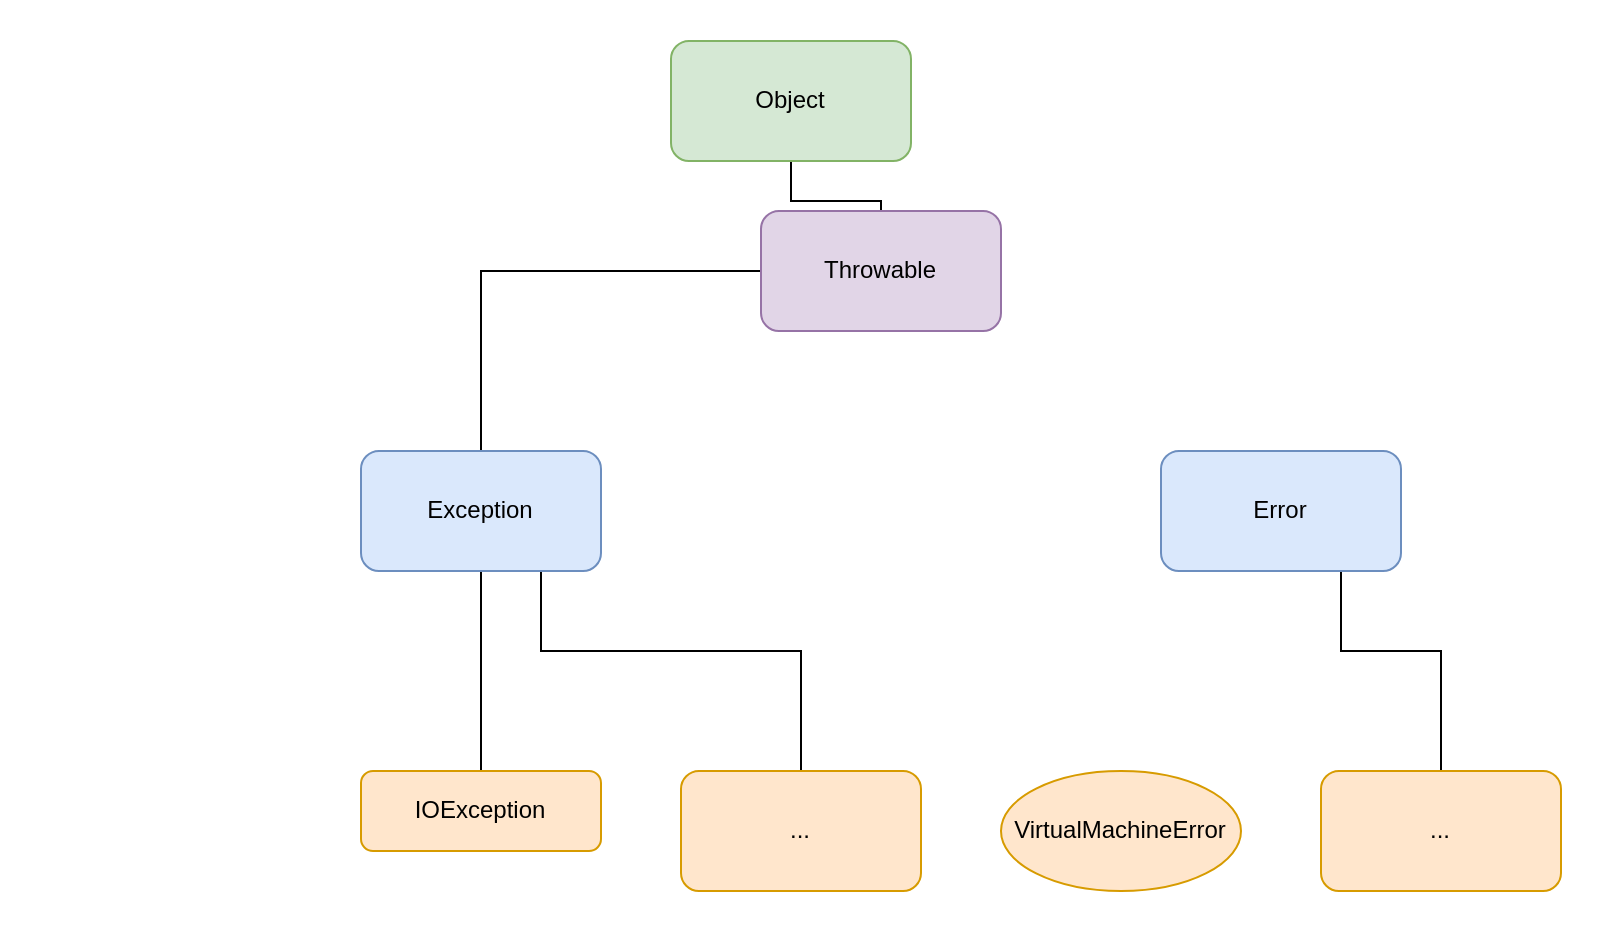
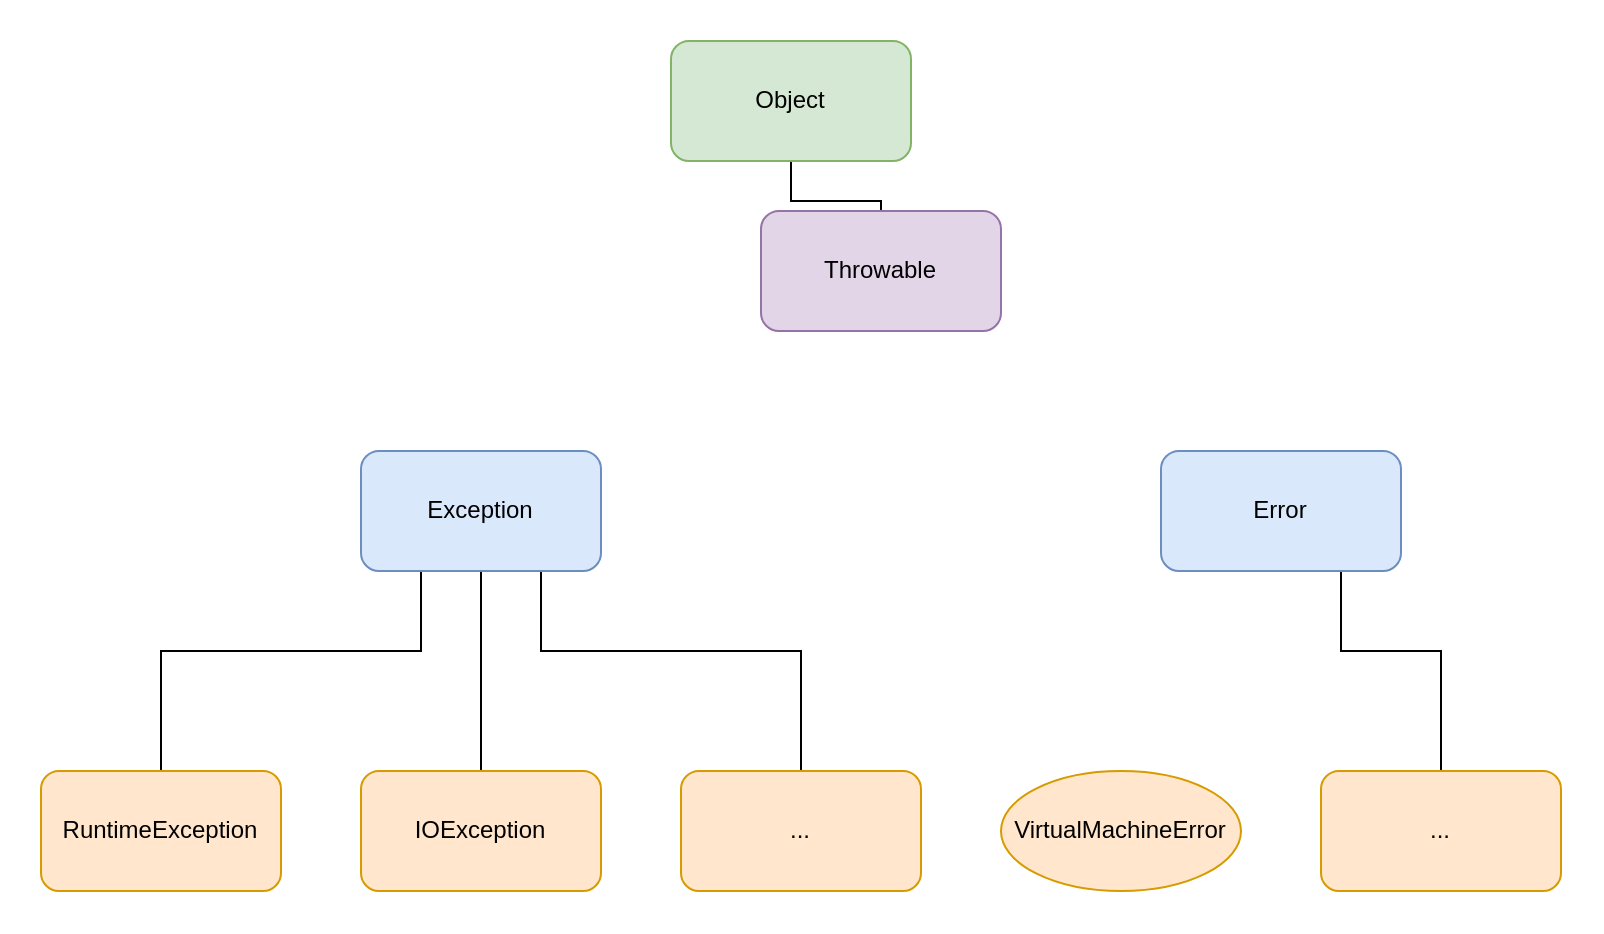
edge "Throwable" -- "Exception": removed
edge "Exception" -- "RuntimeException": added
node "IOException": size 240x80 -> 240x120
node "RuntimeException": added
